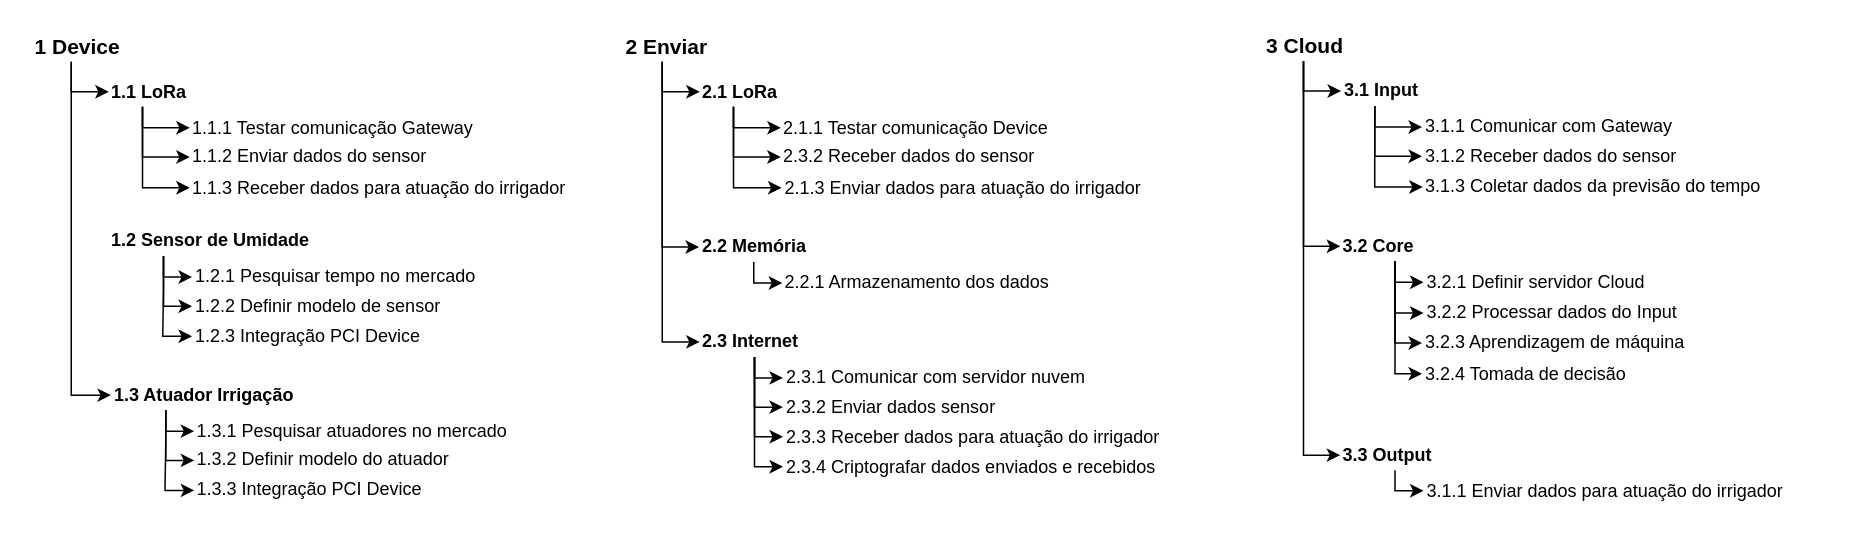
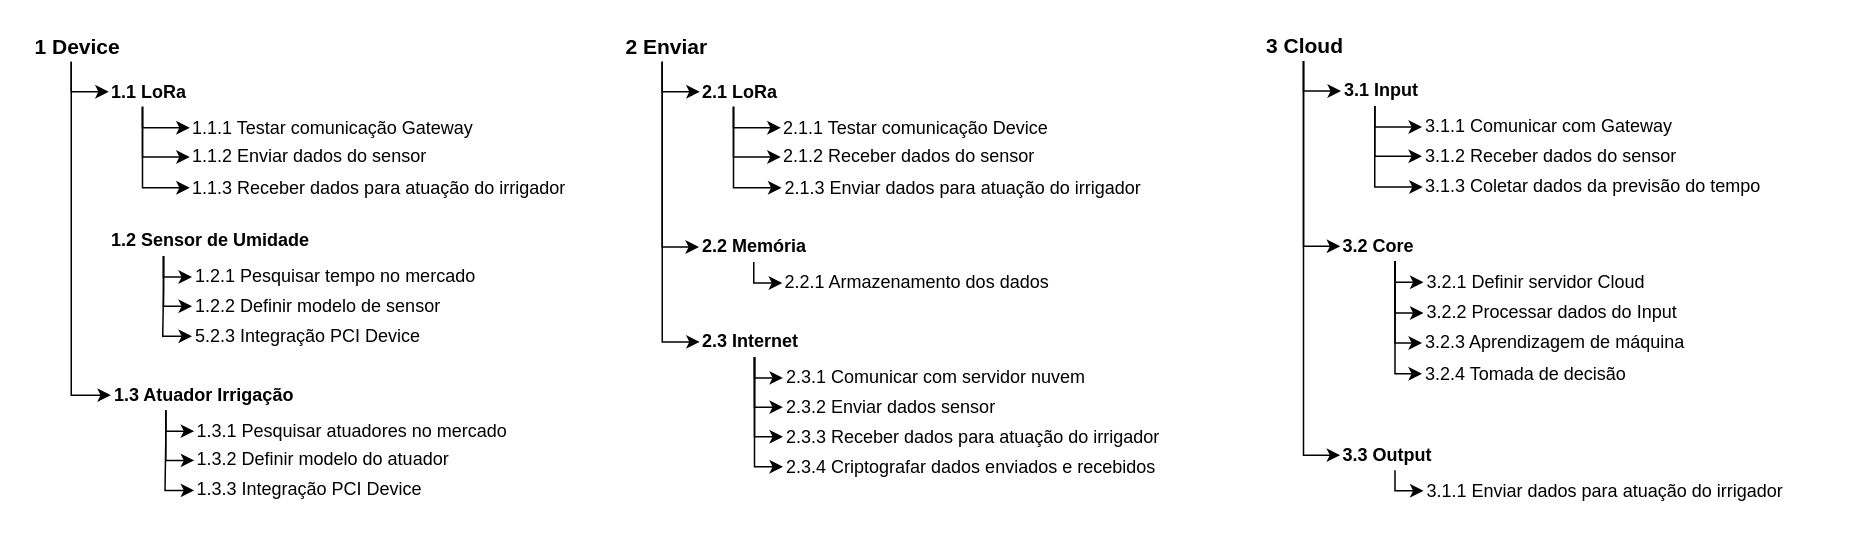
node "2.3.2 Receber dados do sensor": label "2.3.2 Receber dados do sensor" -> "2.1.2 Receber dados do sensor"
node "1.2.3 Integração PCI Device": label "1.2.3 Integração PCI Device" -> "5.2.3 Integração PCI Device"
